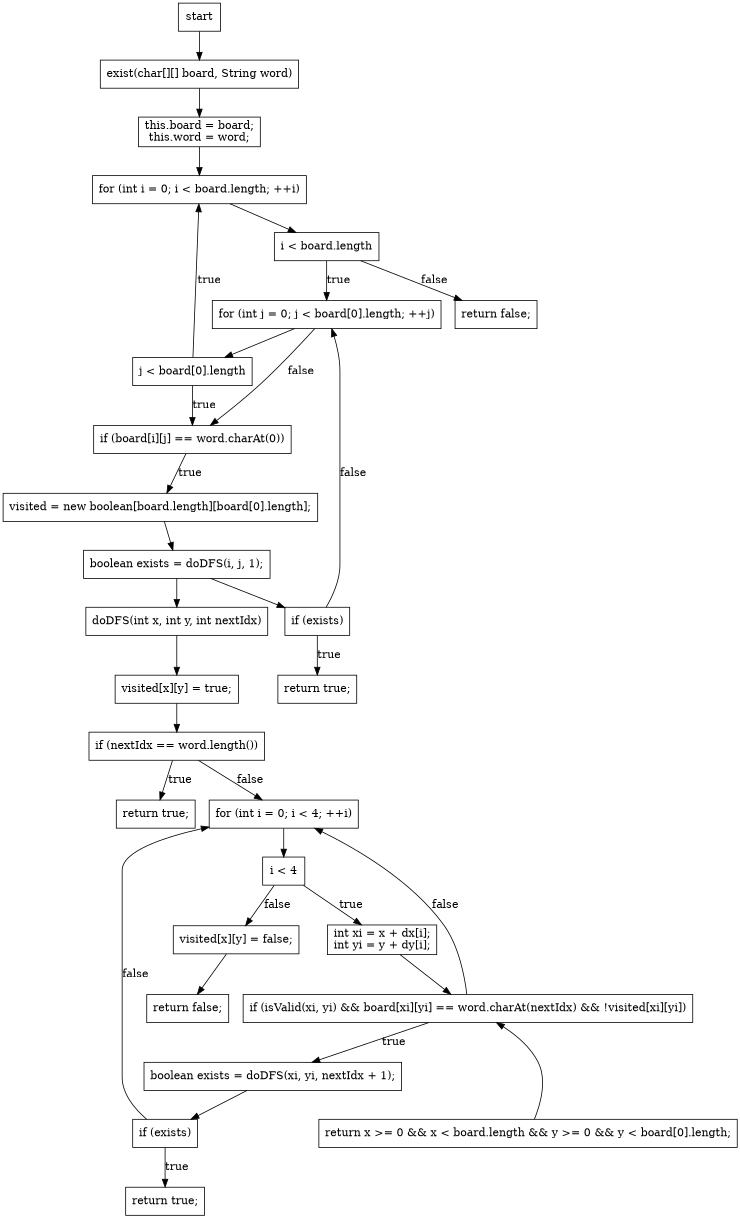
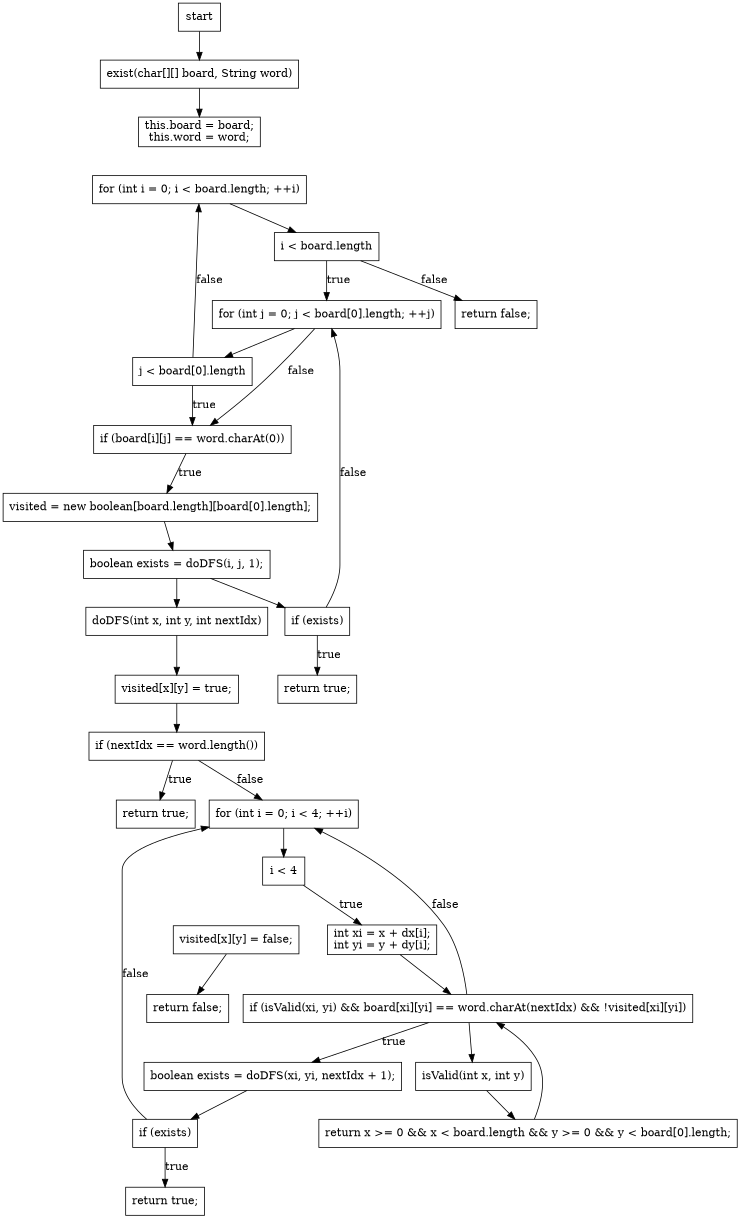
edge "this.board = board; this.word = word;" -> "for (int i = 0; i < board.length; ++i)": removed
edge "j < board[0].length" -> "for (int i = 0; i < board.length; ++i)": label "true" -> "false"
edge "i < 4" -> "visited[x][y] = false;": removed, label "false"
node "isValid(int x, int y)": added
